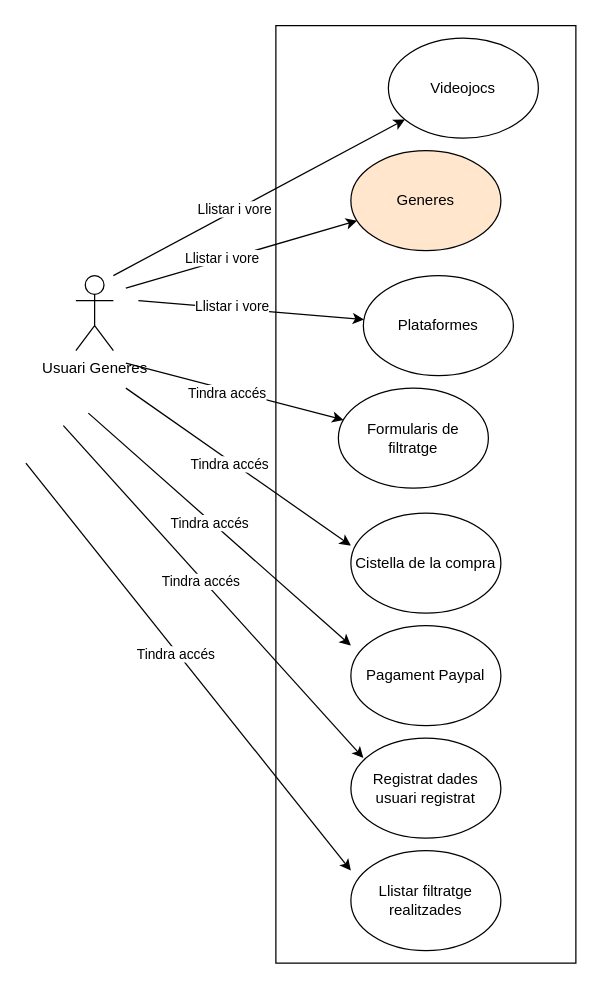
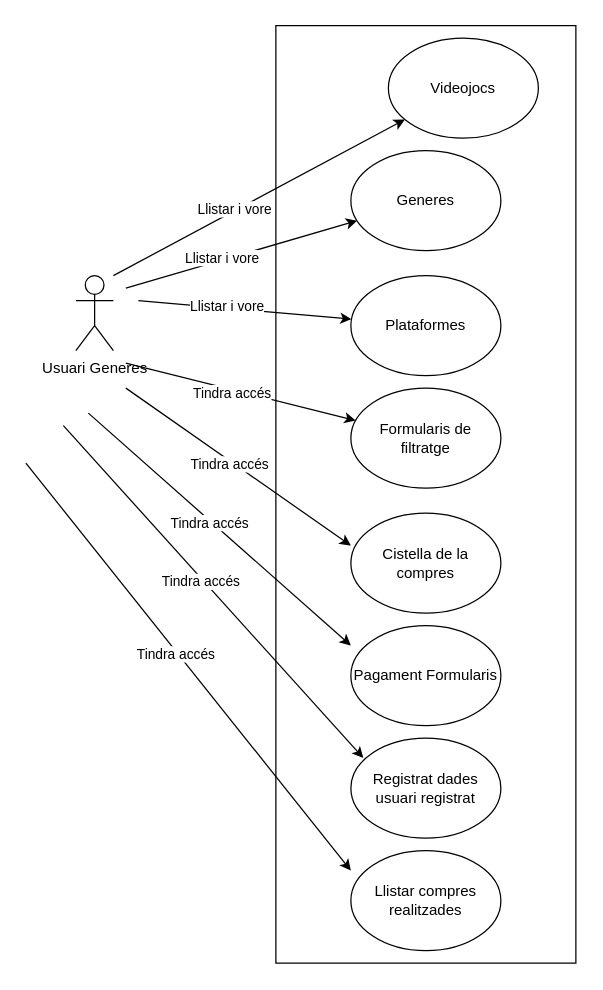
node "Generes": fillcolor #ffe6cc -> #ffffff
node "Plataformes": moved (438, 326) -> (426, 326)
node "Formularis de filtratge": moved (413, 438) -> (426, 438)
node "Cistella de la compra": label "Cistella de la compra" -> "Cistella de la compres"
node "Pagament Paypal": label "Pagament Paypal" -> "Pagament Formularis"
node "Llistar filtratge realitzades": label "Llistar filtratge realitzades" -> "Llistar compres realitzades"
